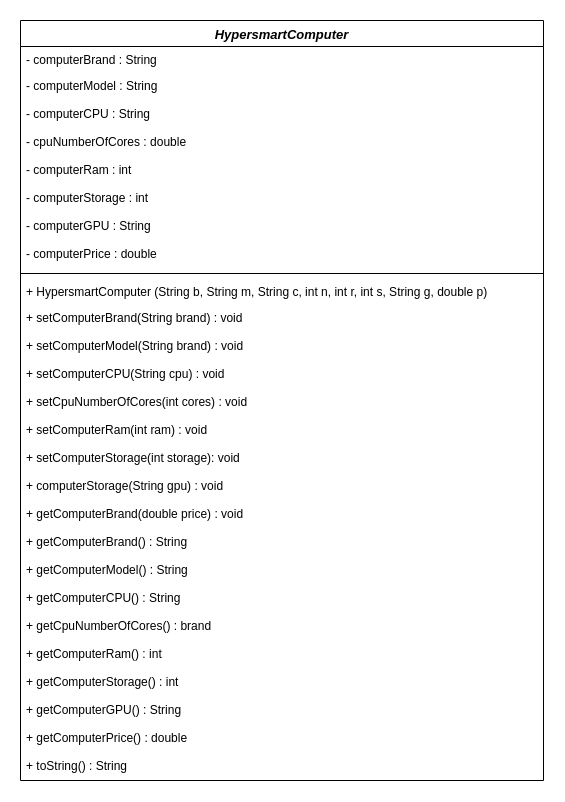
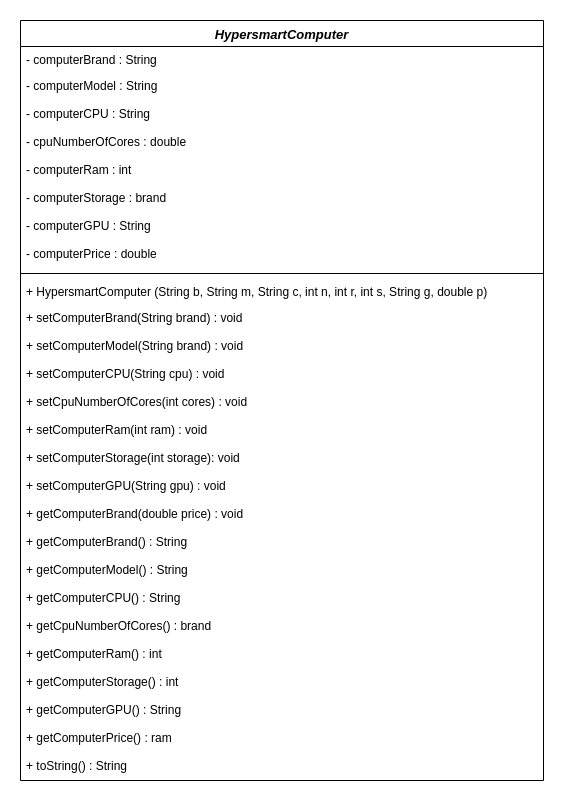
node "- computerStorage : int": label "- computerStorage : int" -> "- computerStorage : brand"
node "+ computerStorage(String gpu) : void": label "+ computerStorage(String gpu) : void" -> "+ setComputerGPU(String gpu) : void"
node "+ getComputerPrice() : double": label "+ getComputerPrice() : double" -> "+ getComputerPrice() : ram"
